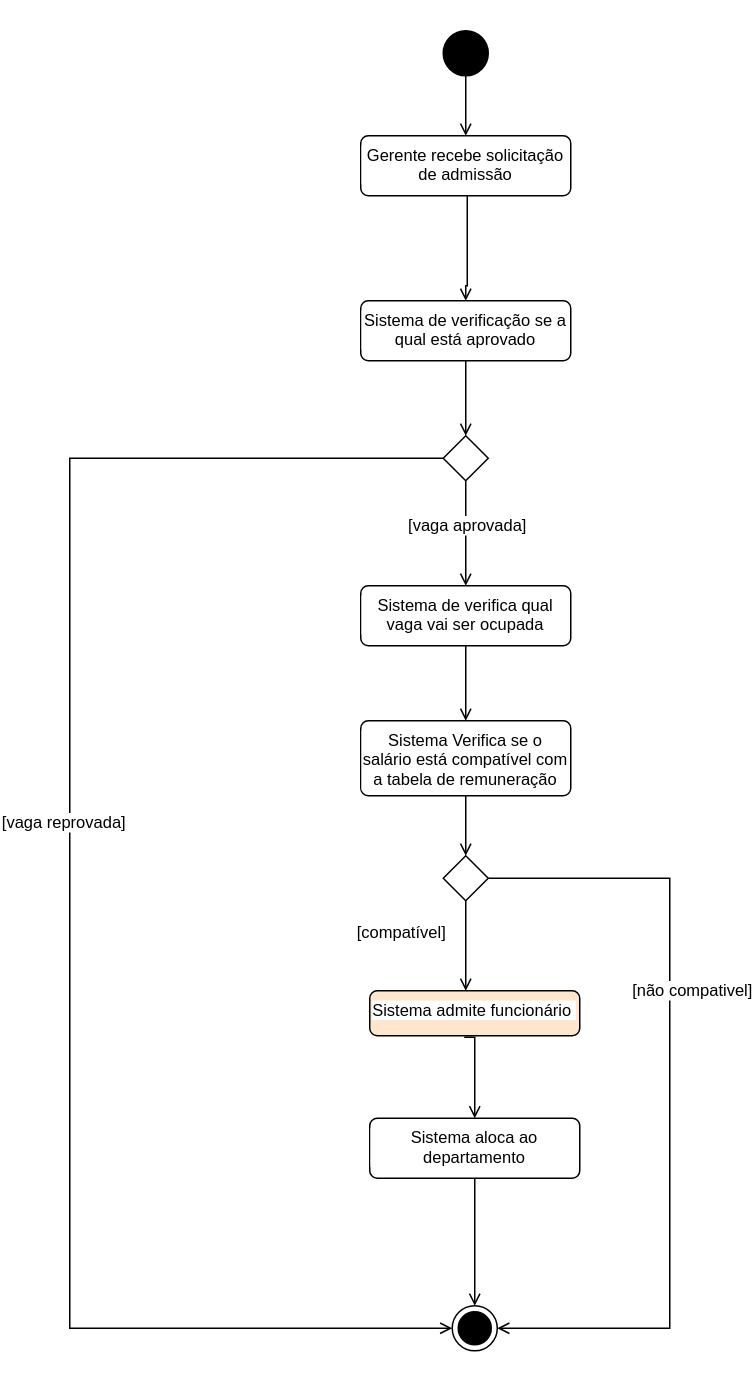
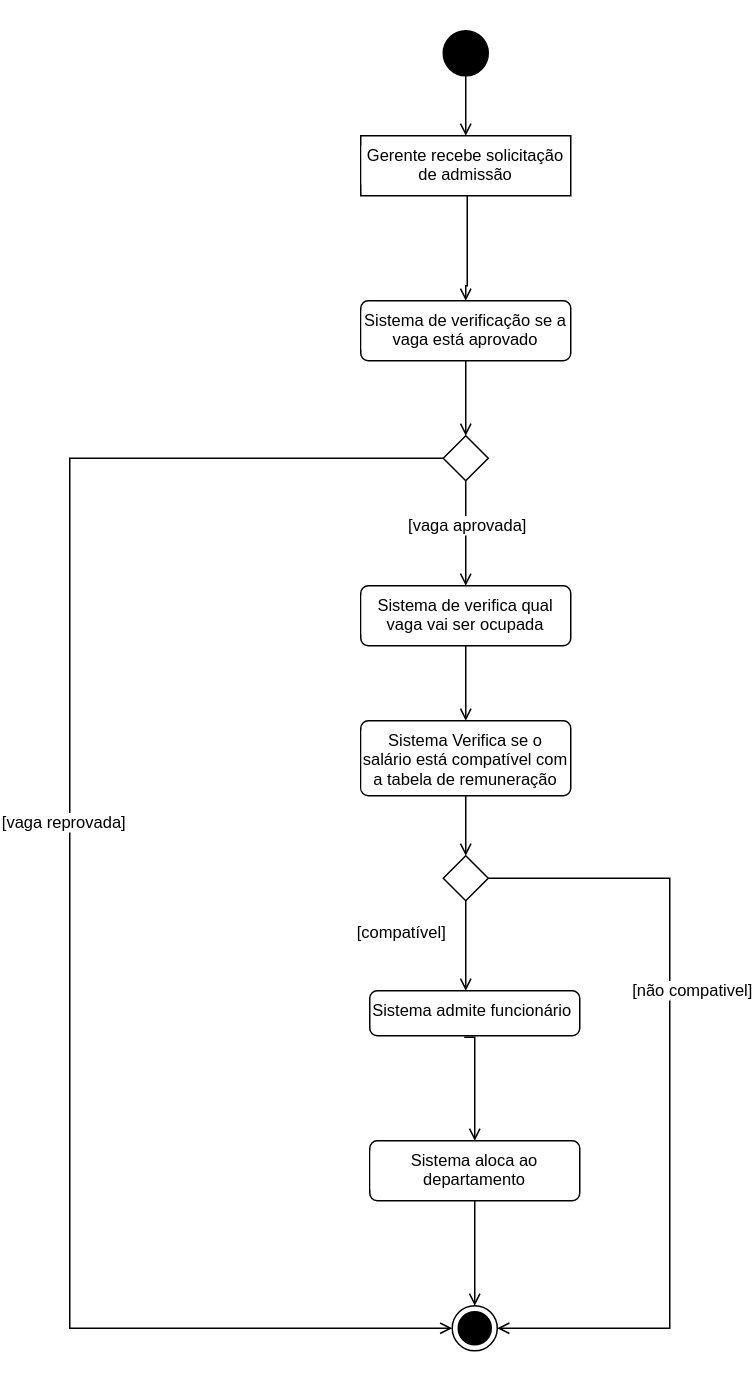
node "Gerente recebe solicitação de admissão": shape rounded rectangle -> rectangle
node "Sistema de verificação se a qual está aprovado": label "Sistema de verificação se a qual está aprovado" -> "Sistema de verificação se a vaga está aprovado"
node "Sistema admite funcionário": fillcolor #ffe6cc -> #ffffff
node "Sistema aloca ao departamento": moved (475, 1148) -> (475, 1171)
